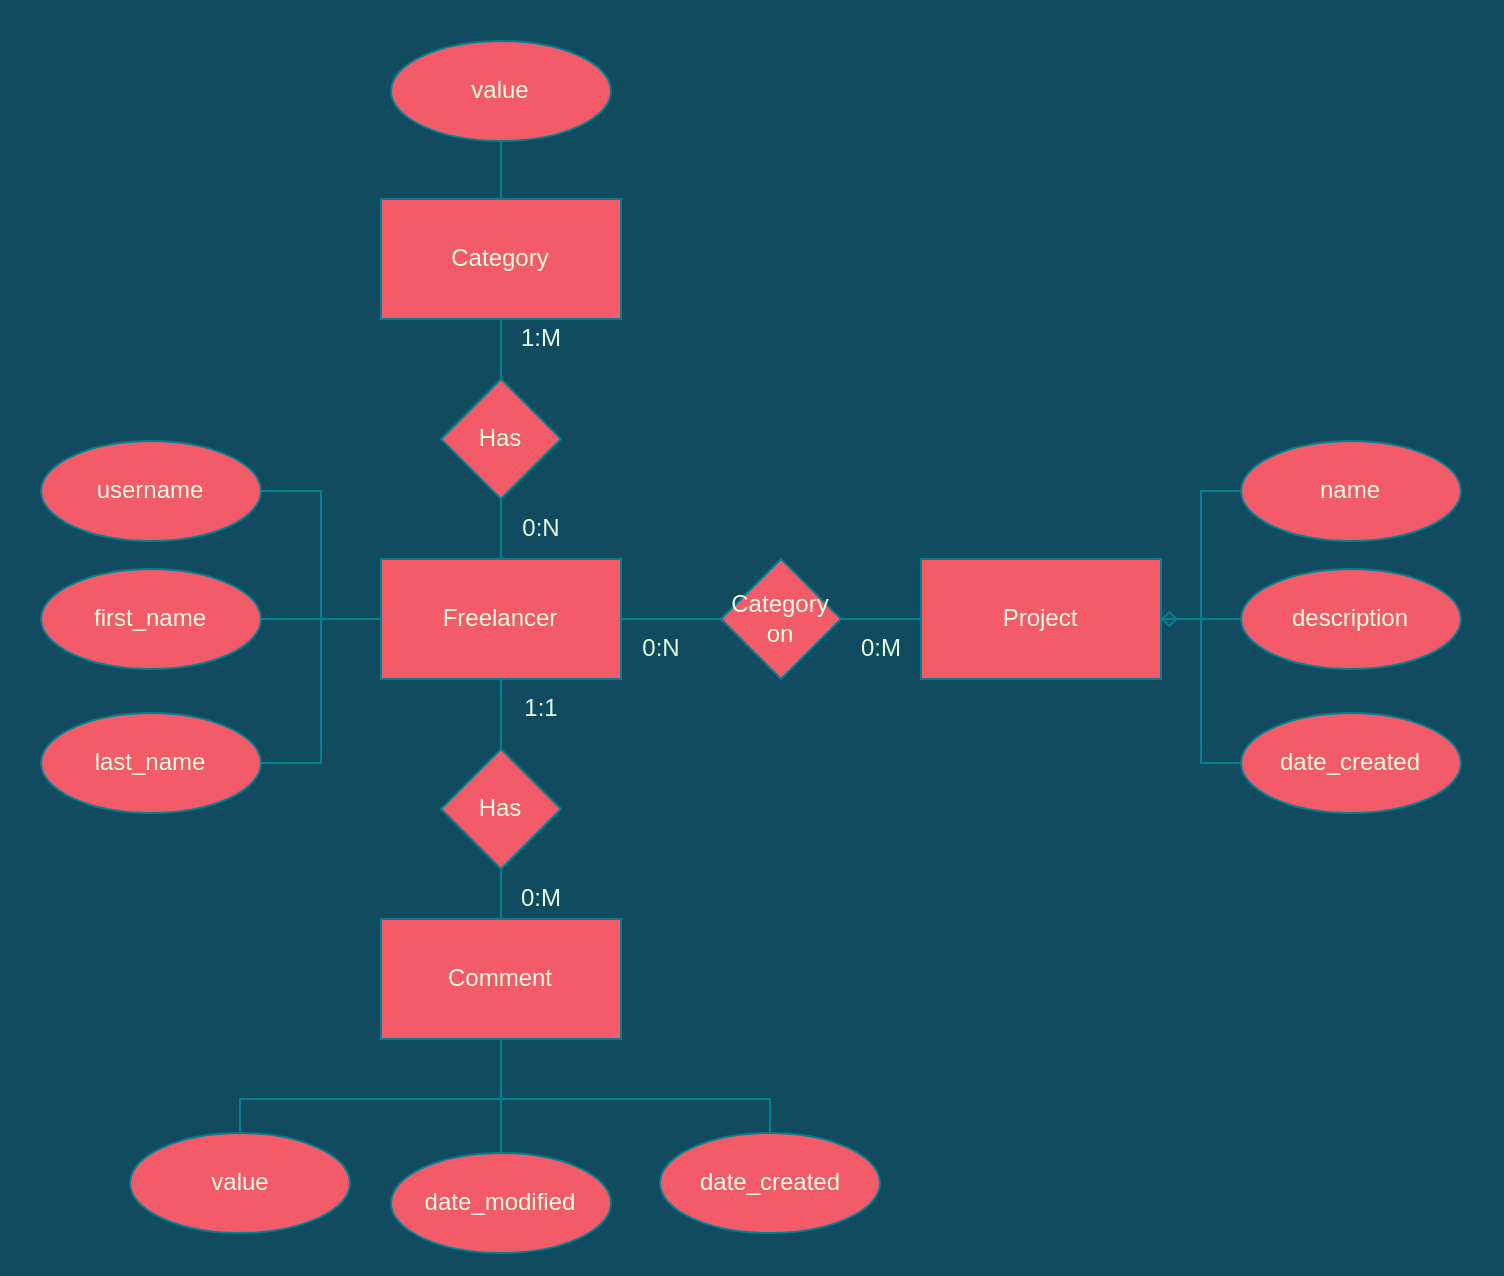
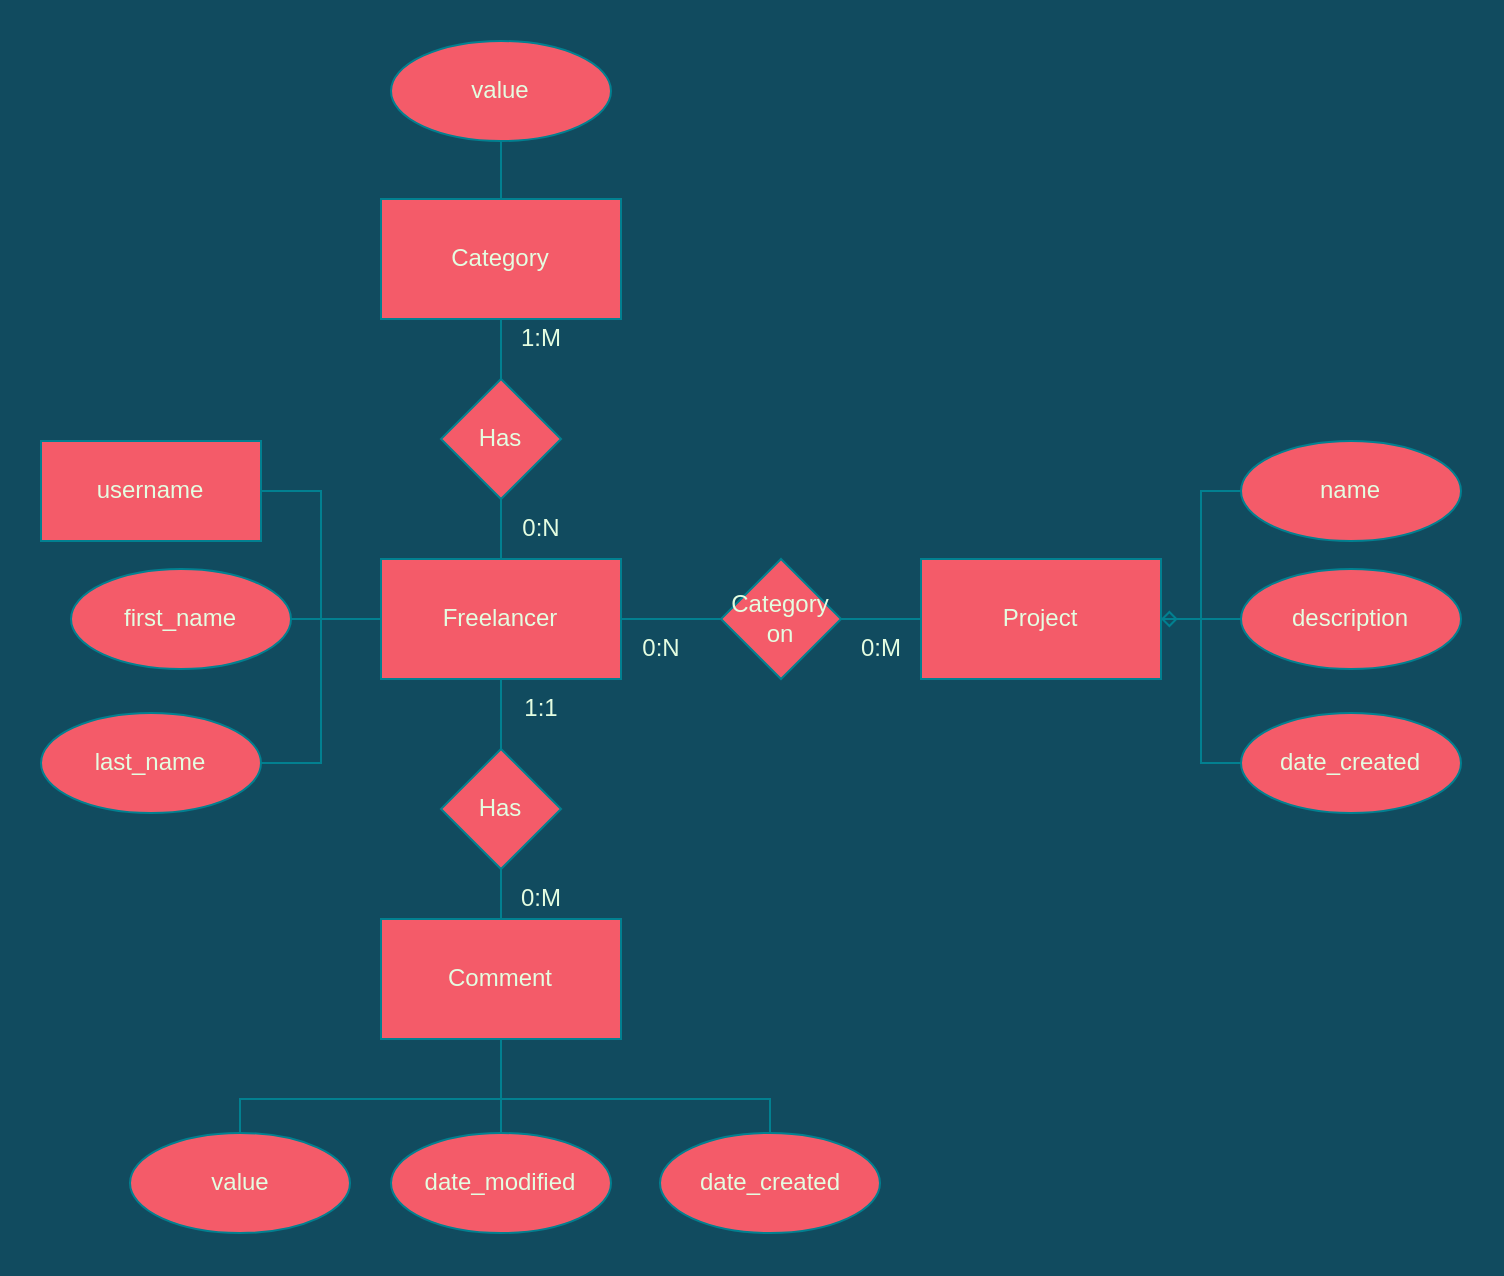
node "username": shape ellipse -> rectangle
node "first_name": moved (151, 619) -> (181, 619)
node "date_modified": moved (501, 1203) -> (501, 1183)
